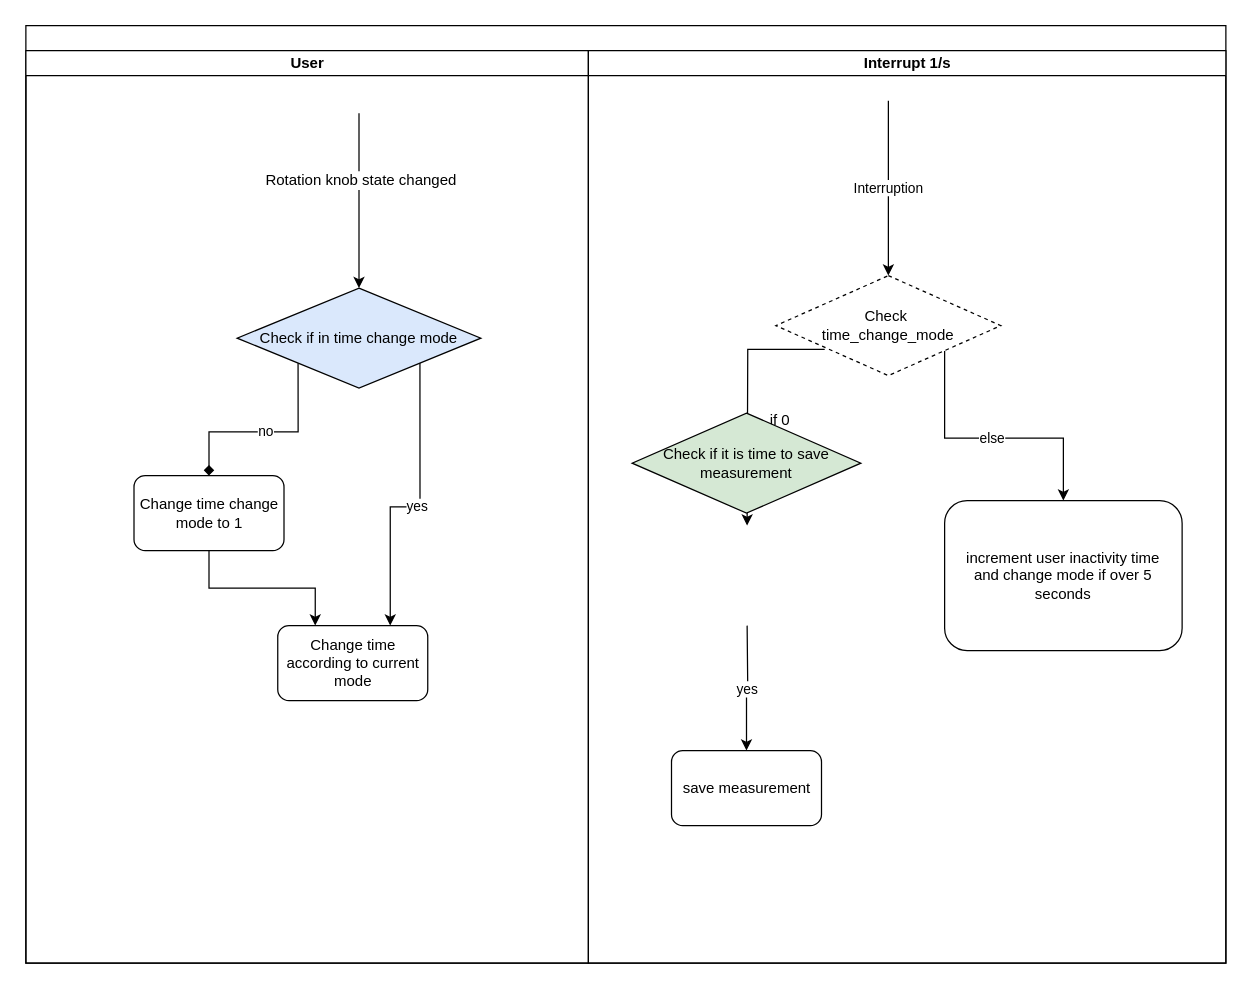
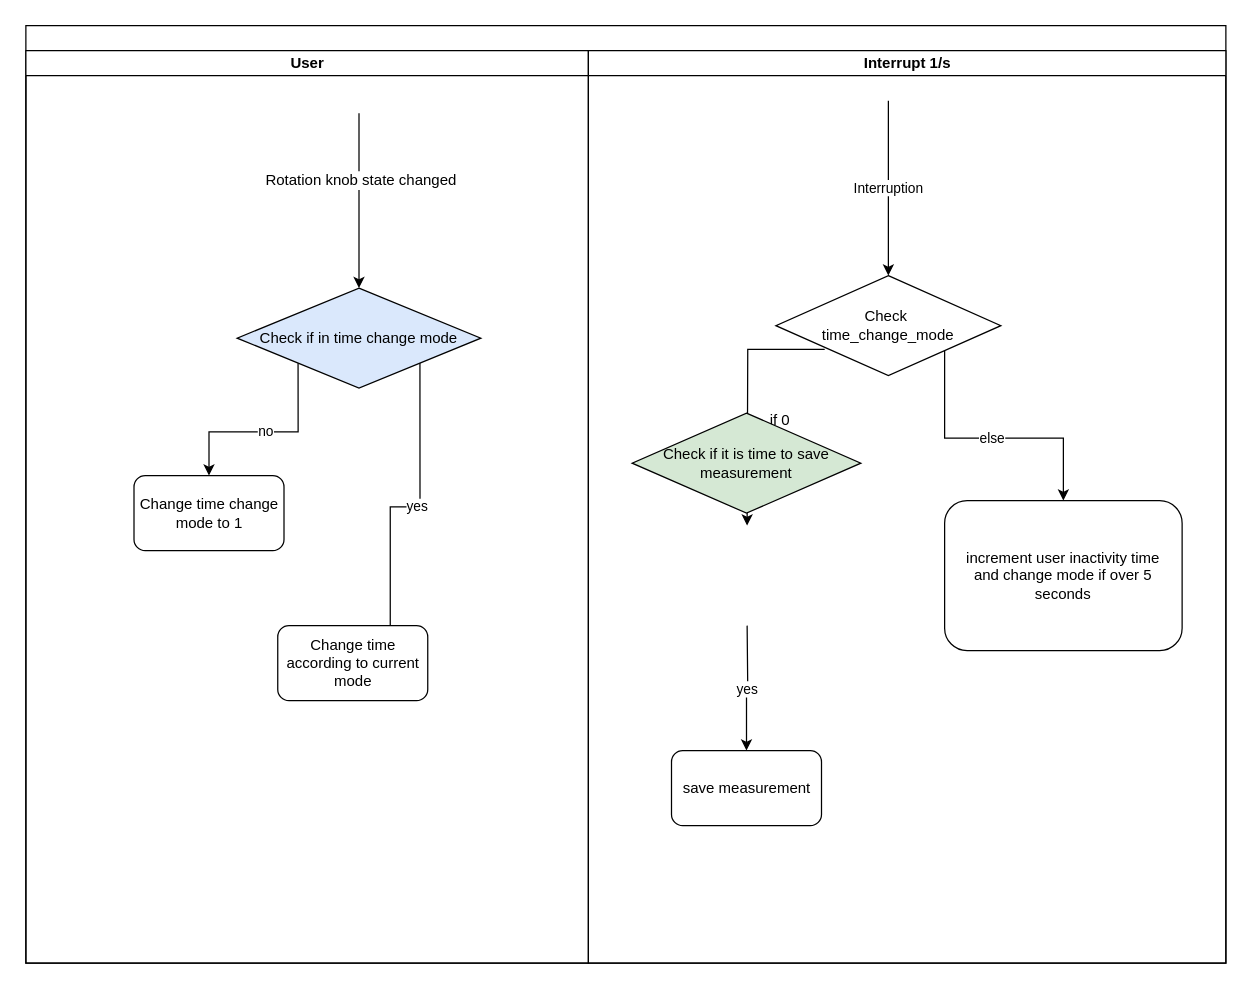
node "Check time_change_mode": style dashed -> solid
edge "Check if in time change mode" -> "Change time change mode to 1": arrowhead diamond -> classic
edge "Change time change mode to 1" -> "Change time according to current mode": removed
edge "Check if in time change mode" -> "Change time according to current mode": arrowhead classic -> none
